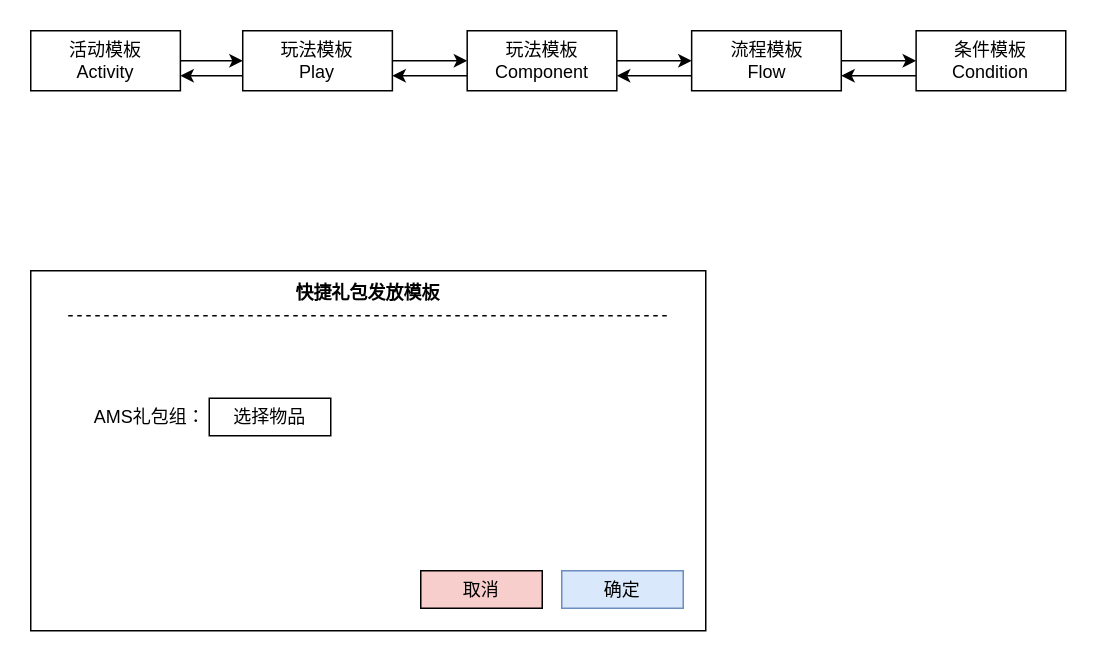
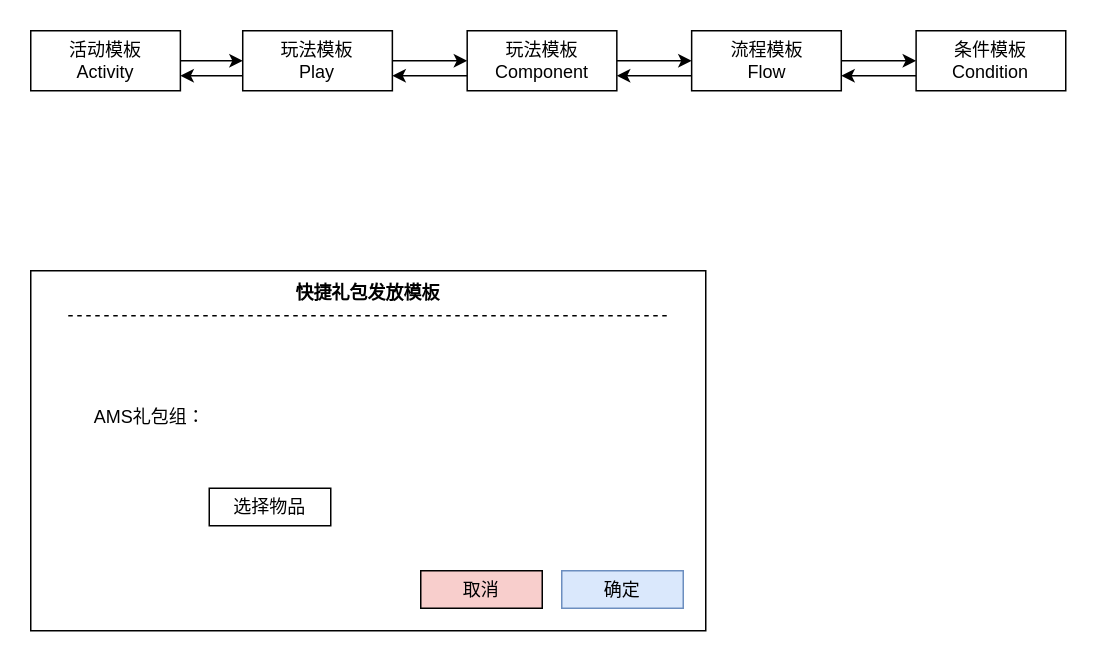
node "选择物品": moved (270, 417) -> (270, 507)
